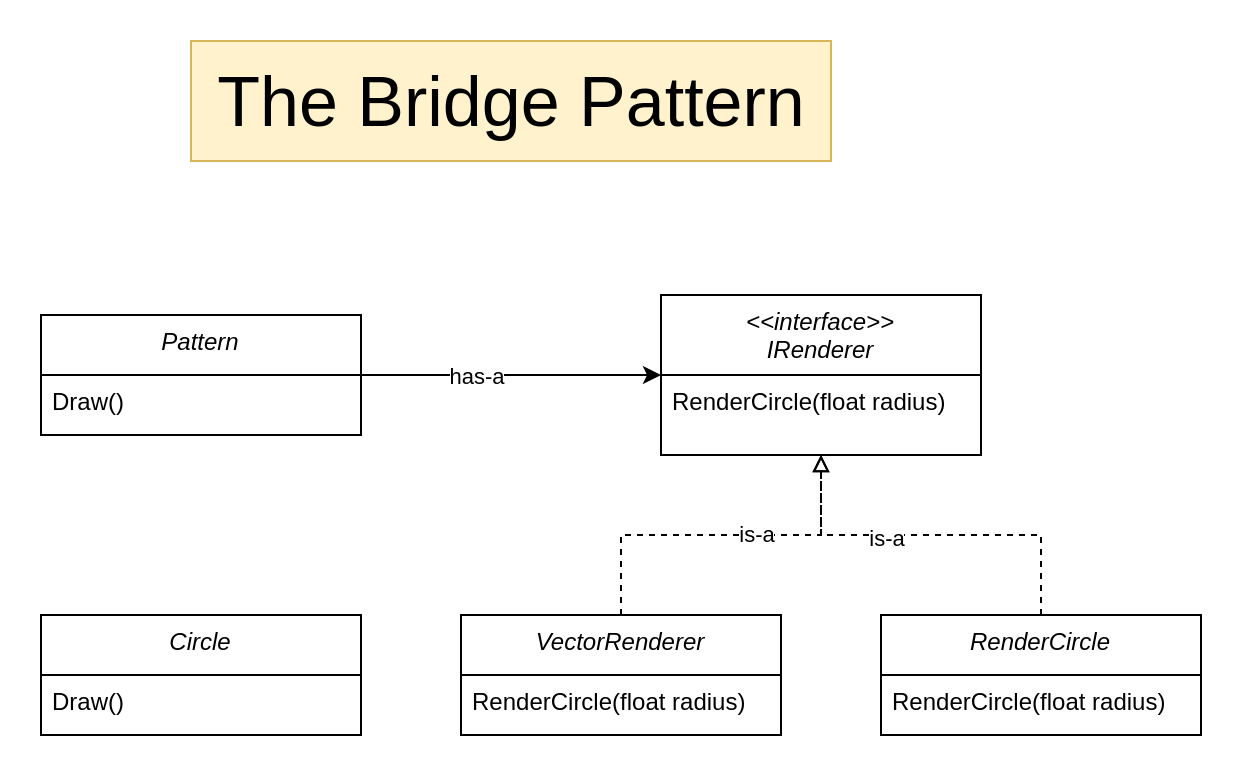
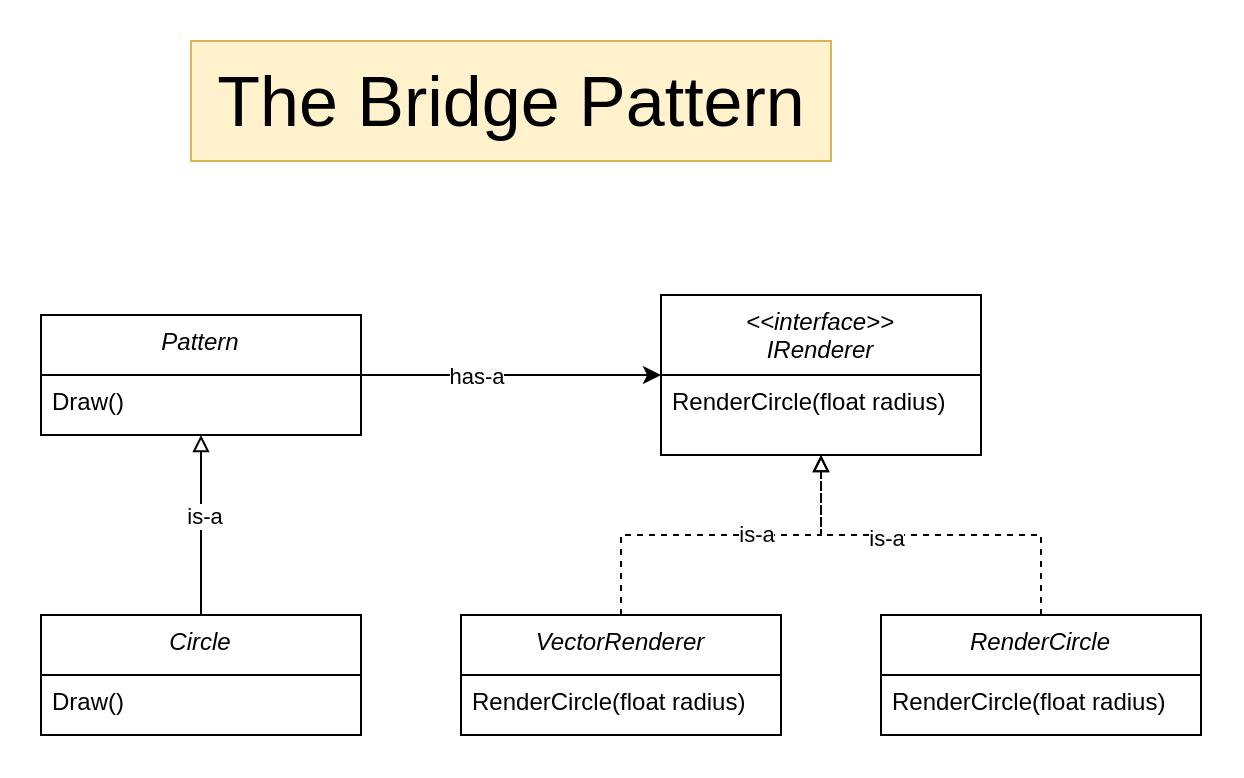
edge "Circle" -> "Pattern": added, label "is-a"
